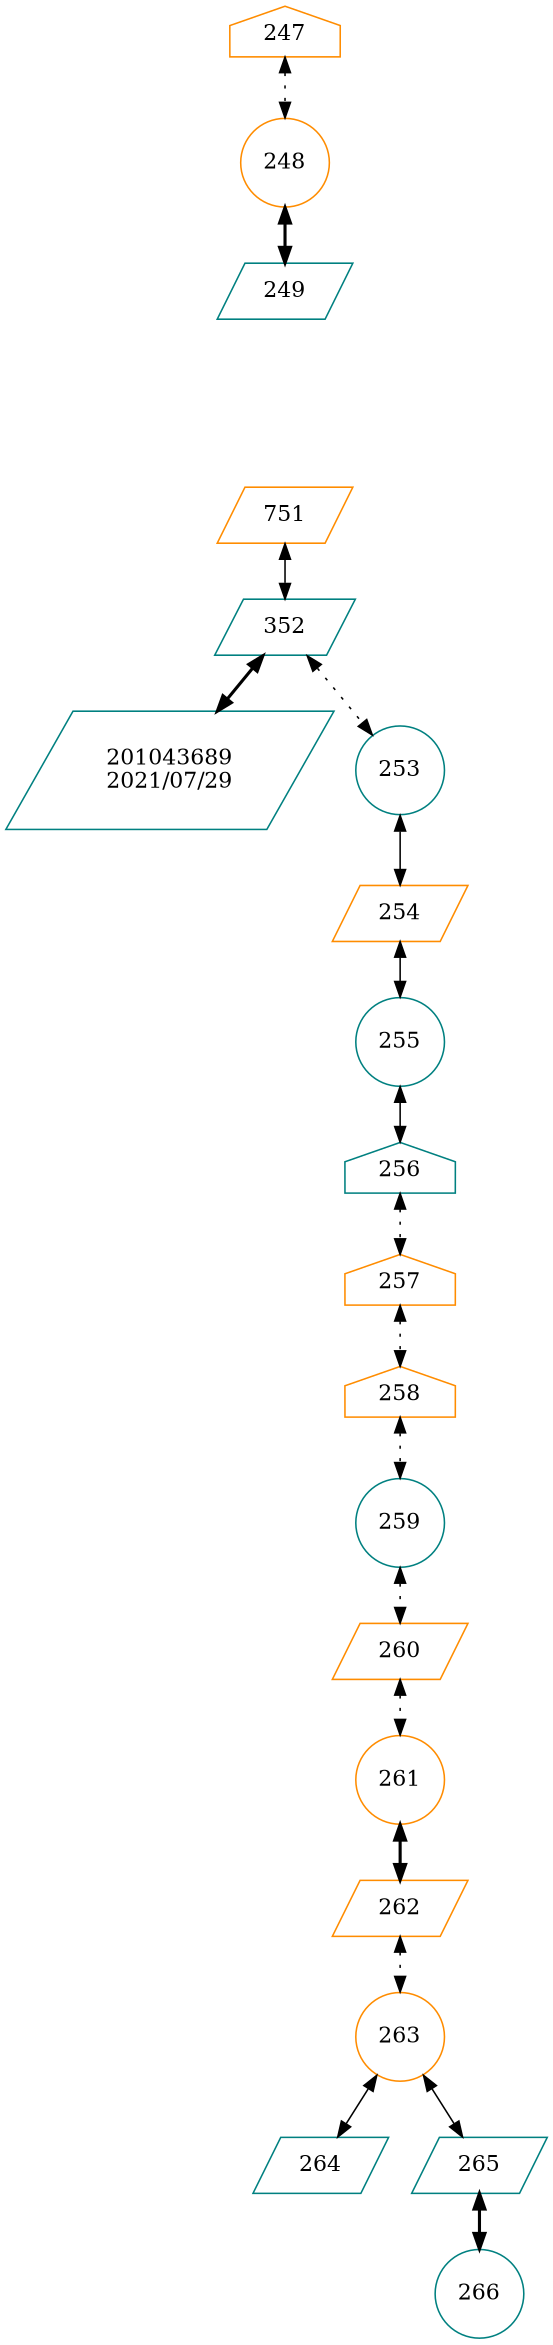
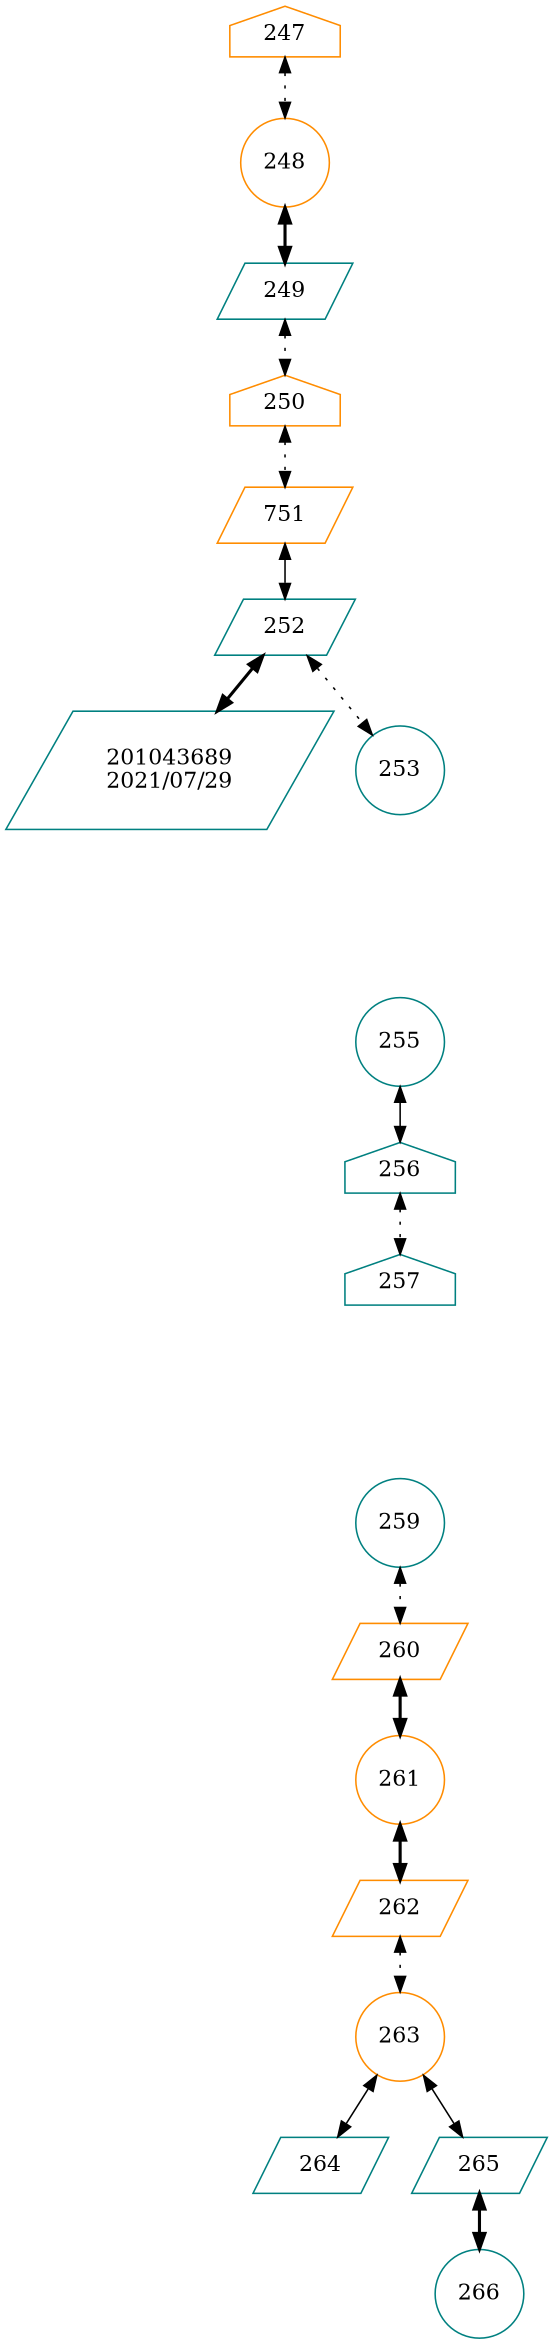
node "250": added
node "352": label "352" -> "252"
node "254": removed
node "257": color darkorange -> teal
node "258": removed
edge "260" -- "261": style dotted -> bold
